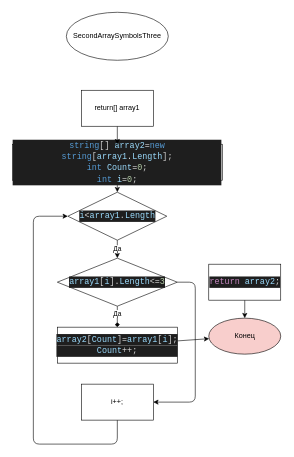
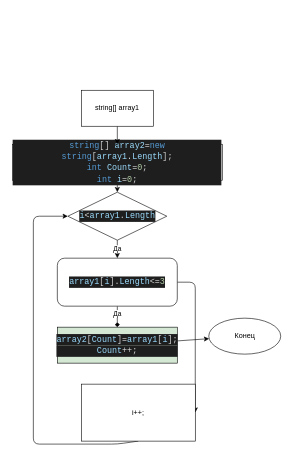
node "SecondArraySymbolsThree": removed
node "return[] array1": label "return[] array1" -> "string[] array1"
node "array1[i].Length<=3": shape diamond -> rounded rectangle
node "return array2;": removed
edge "return array2;" -> "Конец": removed
node "Конец": fillcolor #f8cecc -> #ffffff
node "array2[Count]=array1[i]; Count++;": fillcolor #ffffff -> #d5e8d4
node "i++;": size 72x36 -> 114x57
